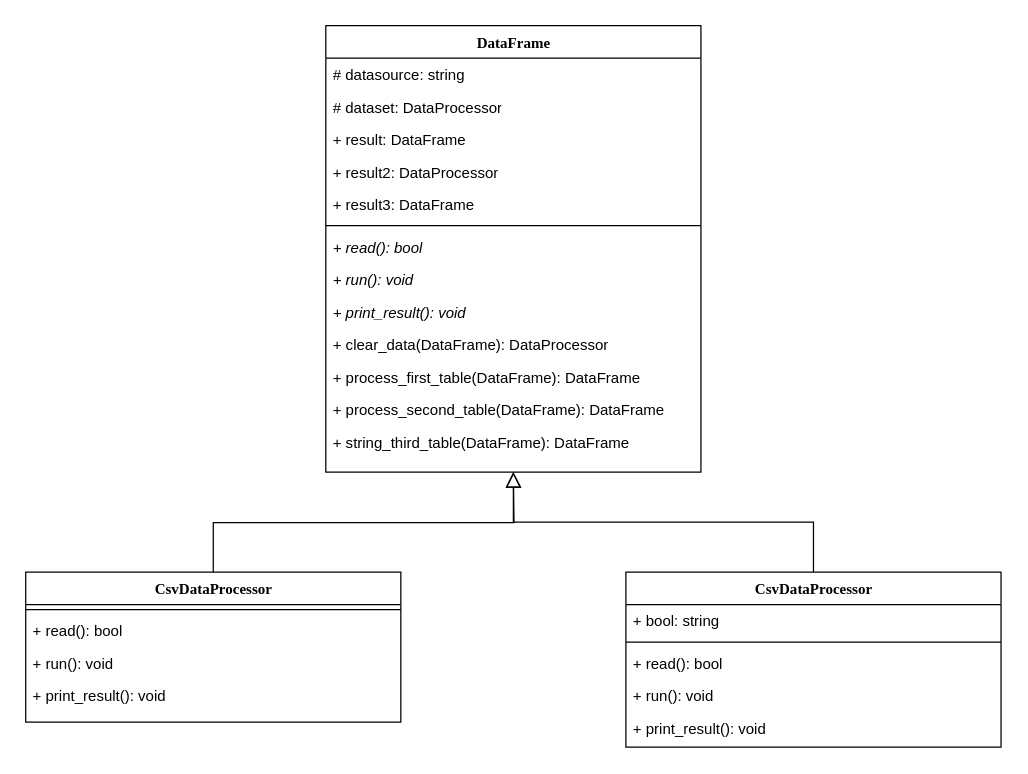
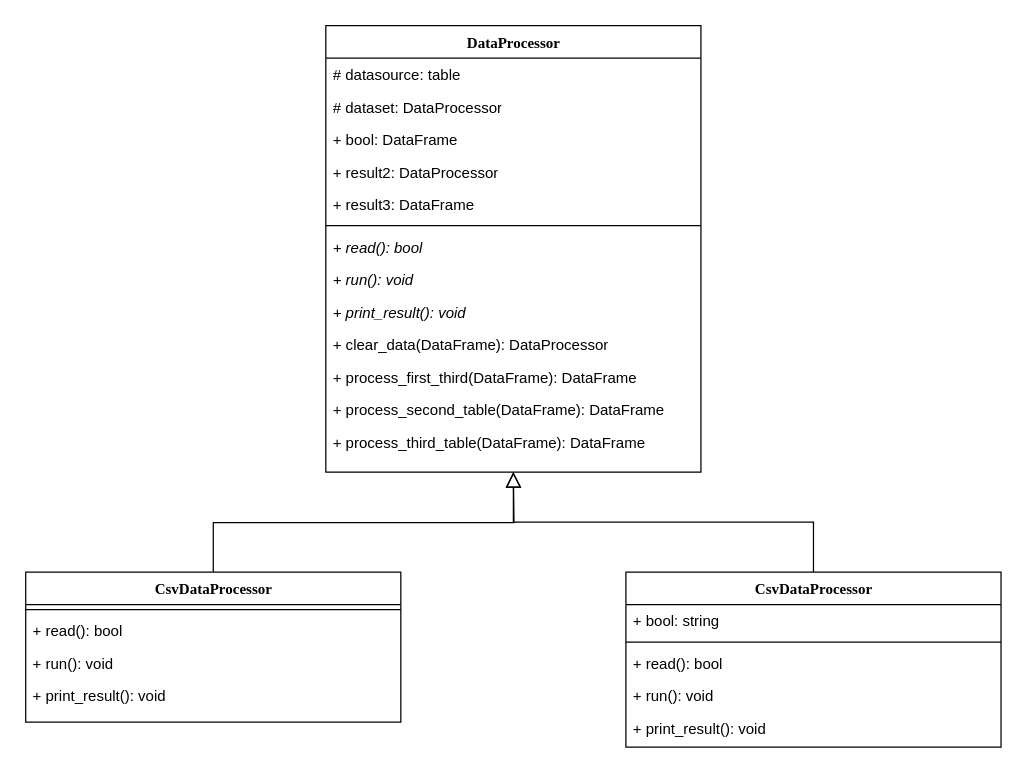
node "DataFrame": label "DataFrame" -> "DataProcessor"
node "# datasource: string": label "# datasource: string" -> "# datasource: table"
node "+ result: DataFrame": label "+ result: DataFrame" -> "+ bool: DataFrame"
node "+ process_first_table(DataFrame): DataFrame": label "+ process_first_table(DataFrame): DataFrame" -> "+ process_first_third(DataFrame): DataFrame"
node "+ string_third_table(DataFrame): DataFrame": label "+ string_third_table(DataFrame): DataFrame" -> "+ process_third_table(DataFrame): DataFrame"
